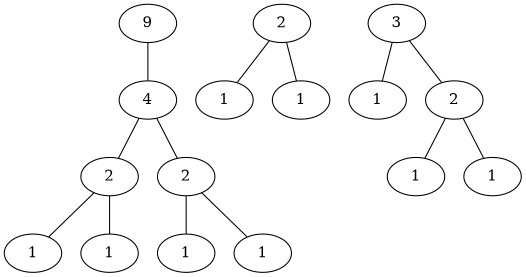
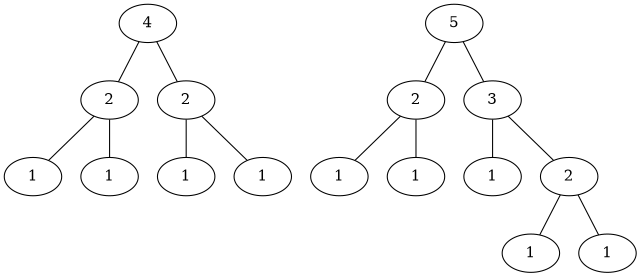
node "9": removed
node "5": added
